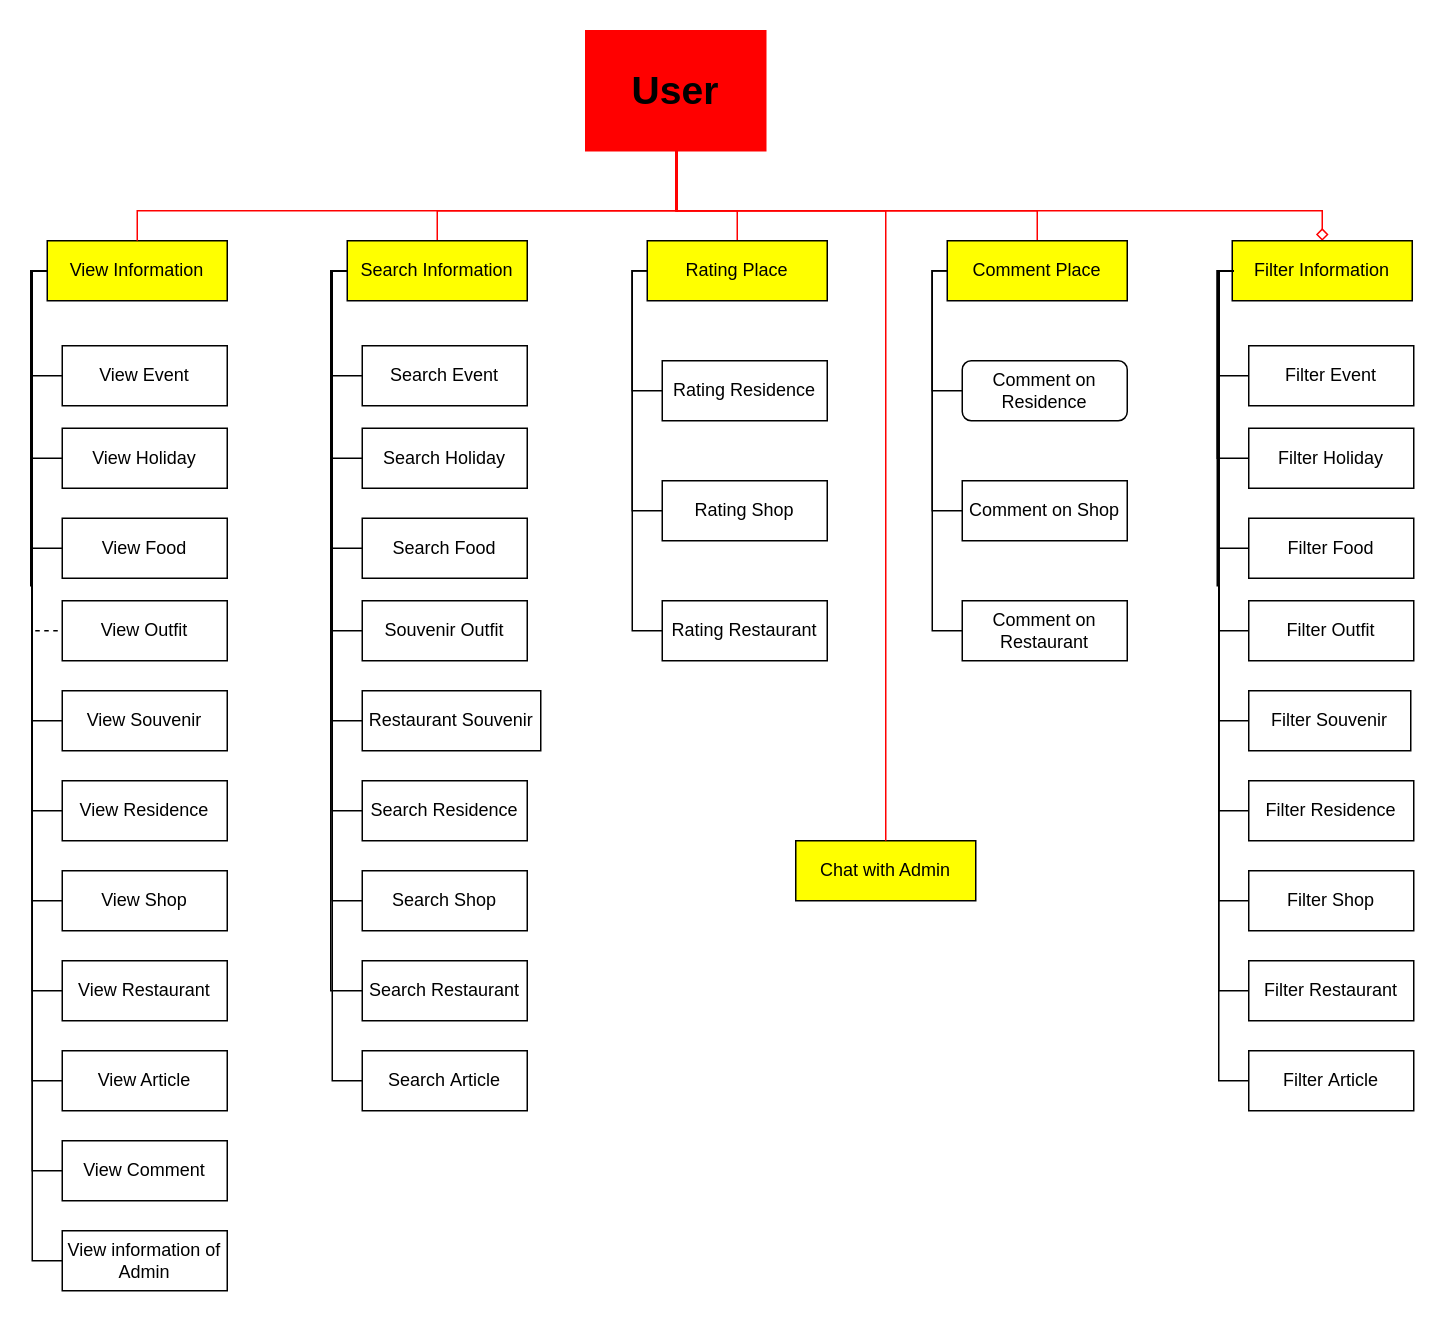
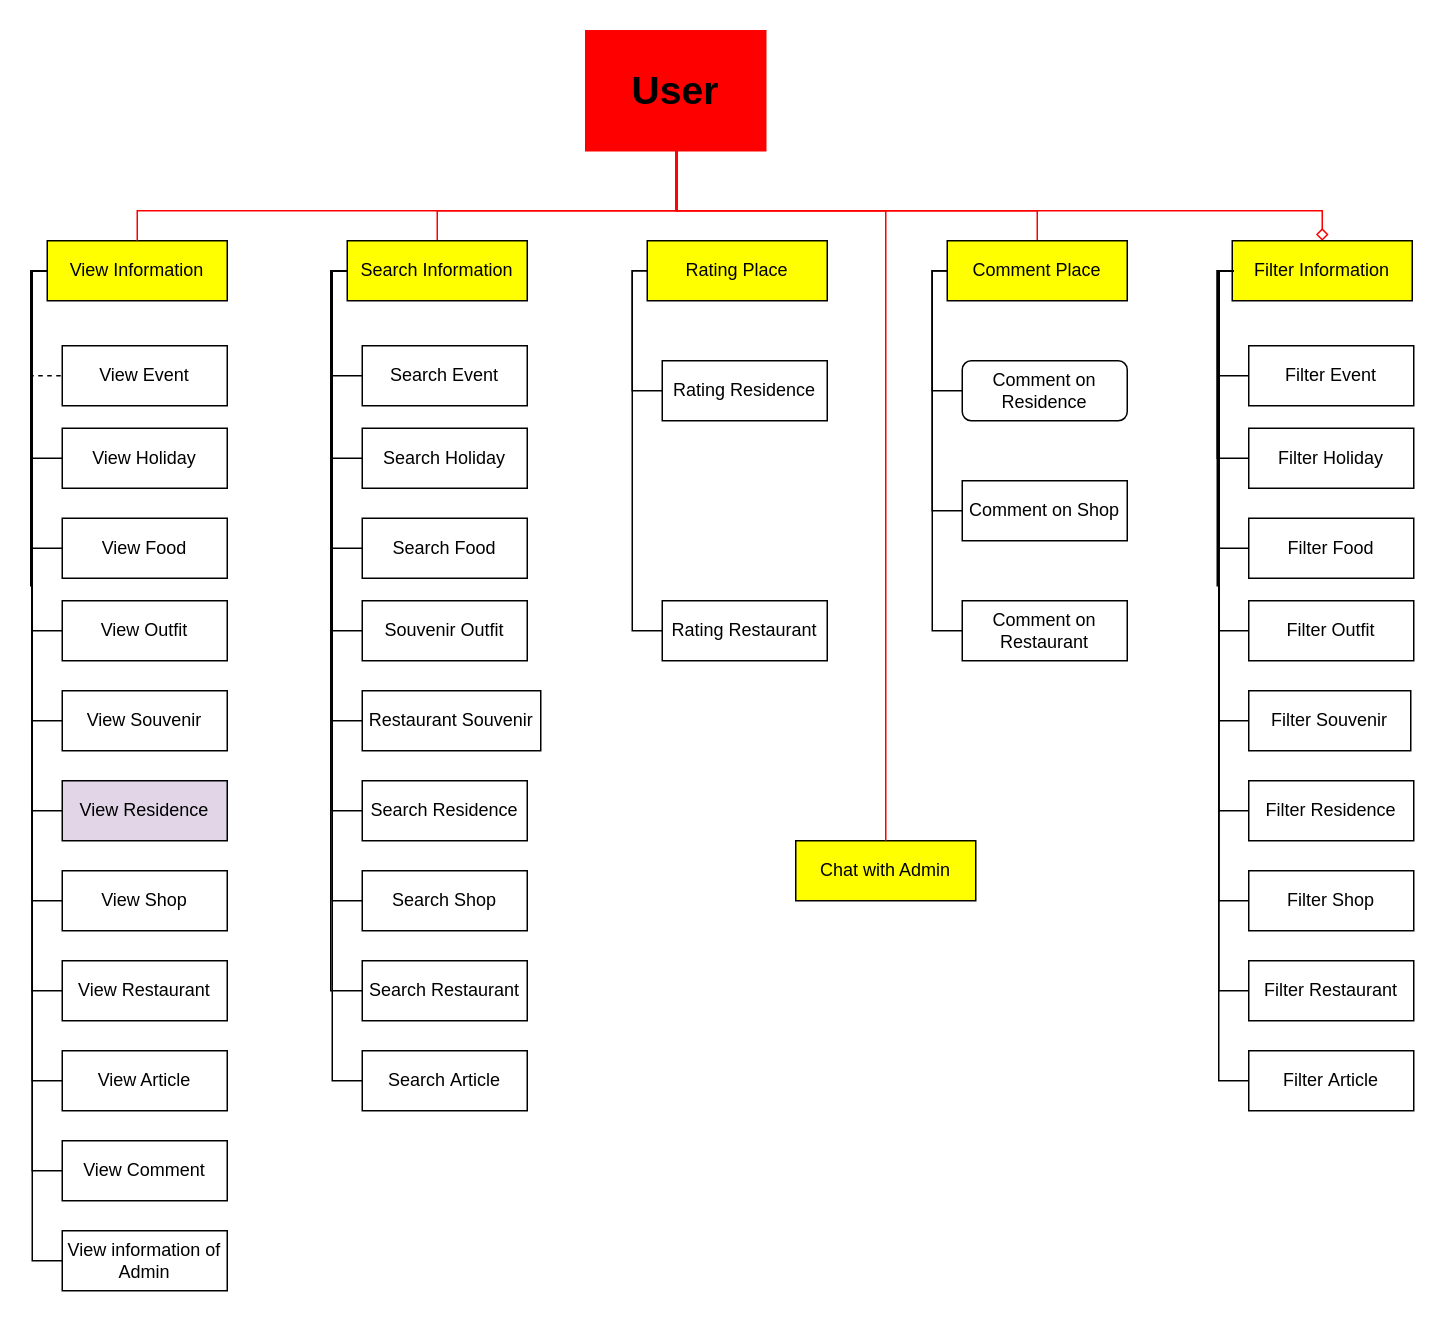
edge "User" -- "Rating Place": removed
edge "View Information" -- "View Event": style solid -> dashed
edge "Rating Place" -- "Rating Shop": removed
node "Rating Shop": removed
edge "View Information" -- "View Outfit": style dashed -> solid
node "View Residence": fillcolor #ffffff -> #e1d5e7
